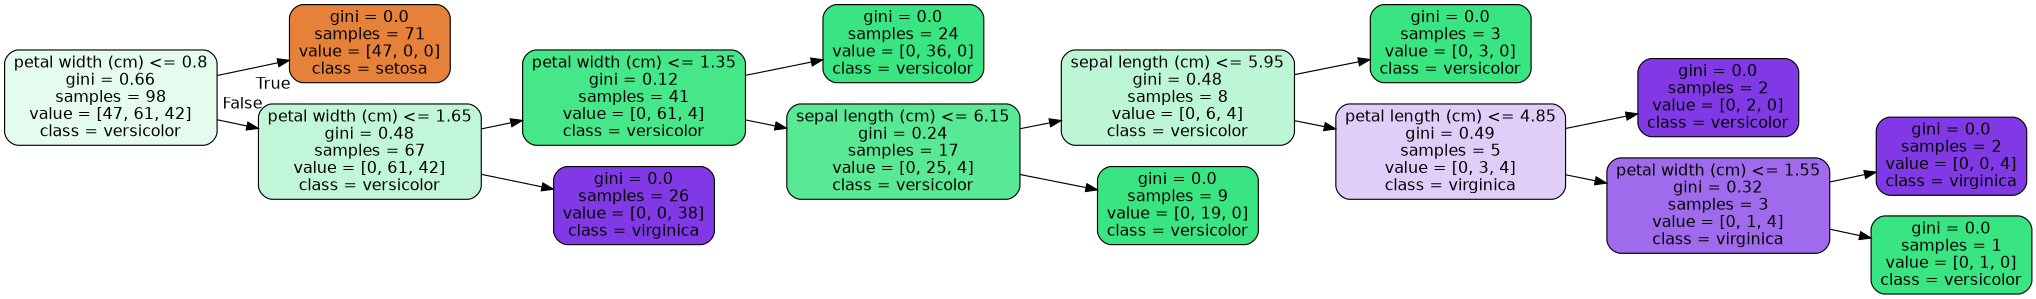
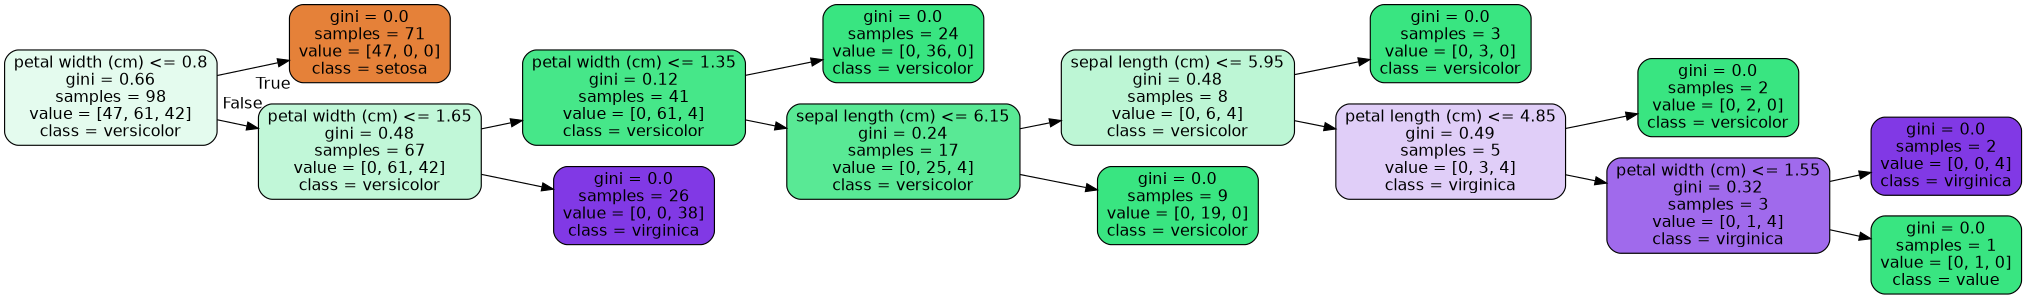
node "gini = 0.0 samples = 2 value = [0, 2, 0] class = versicolor": fillcolor #8139e5 -> #39e581
node "gini = 0.0 samples = 1 value = [0, 1, 0] class = versicolor": label "gini = 0.0 samples = 1 value = [0, 1, 0] class = versicolor" -> "gini = 0.0 samples = 1 value = [0, 1, 0] class = value"
